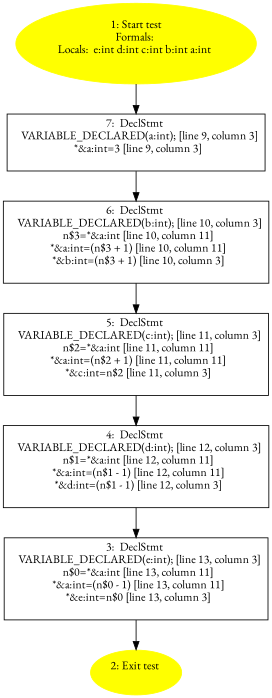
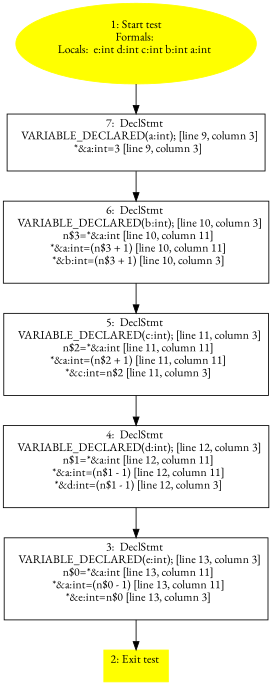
node "2: Exit test": shape ellipse -> box
